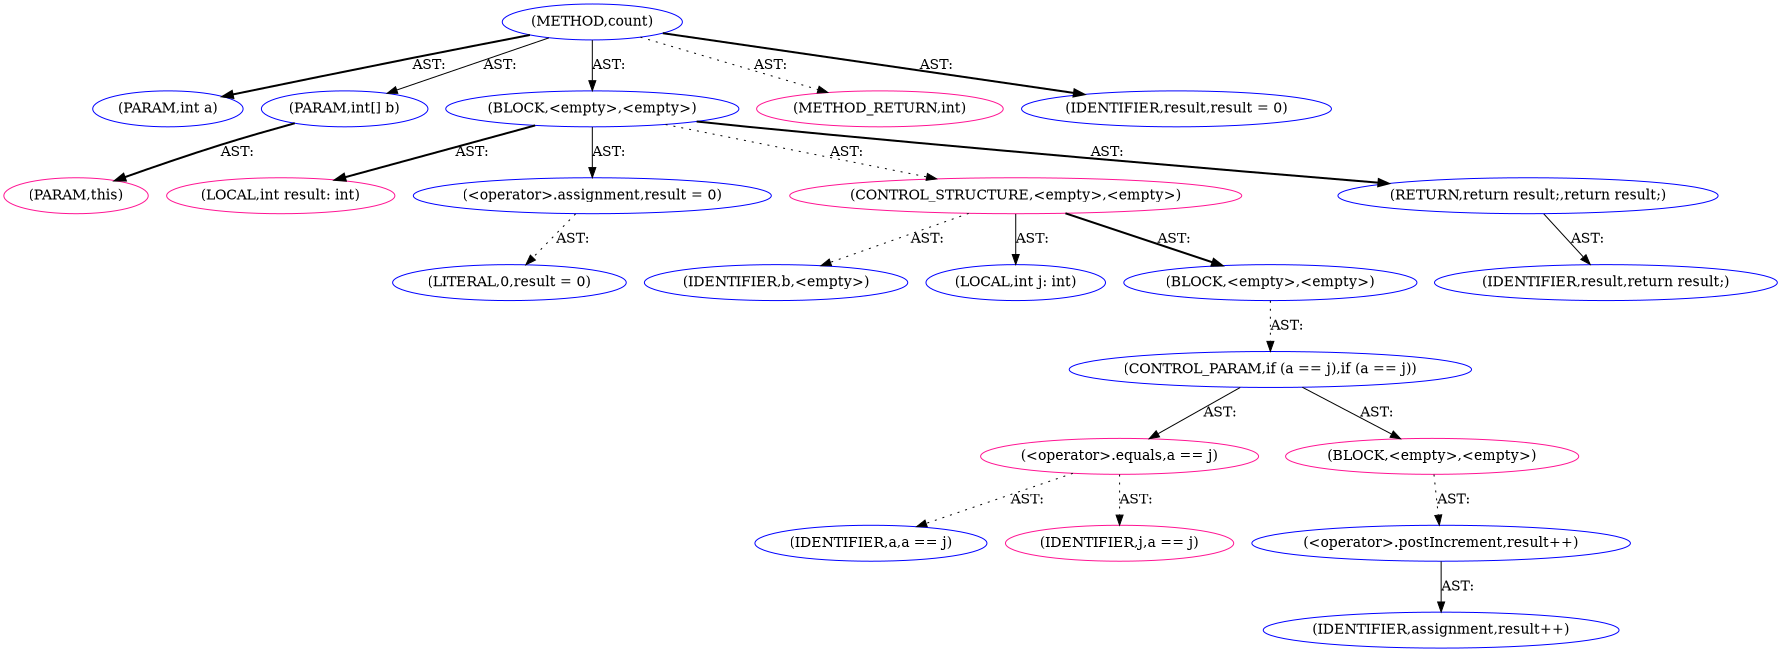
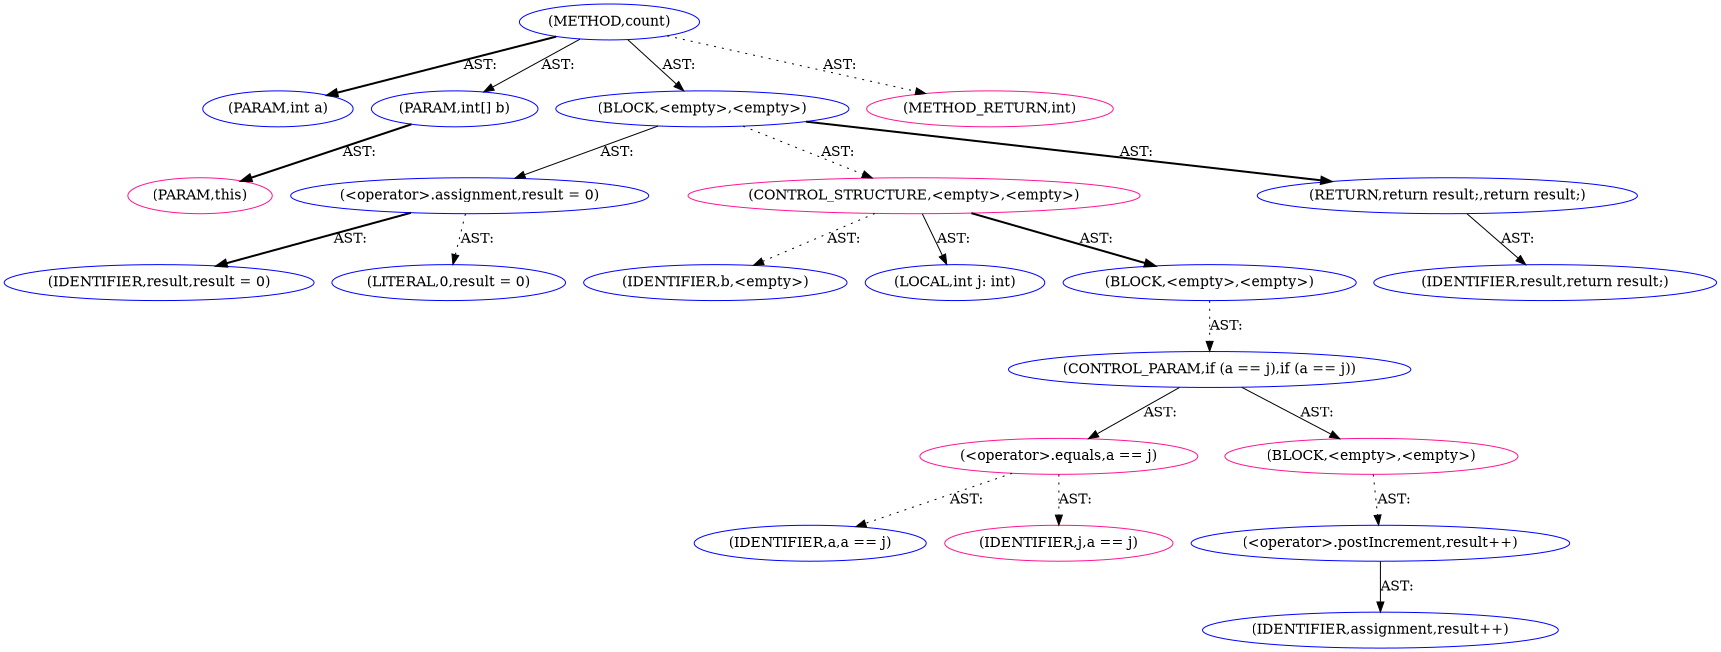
edge "(METHOD,count)" -> "(IDENTIFIER,result,result = 0)": now "(<operator>.assignment,result = 0)" -> "(IDENTIFIER,result,result = 0)"
node "(LOCAL,int result: int)": removed
